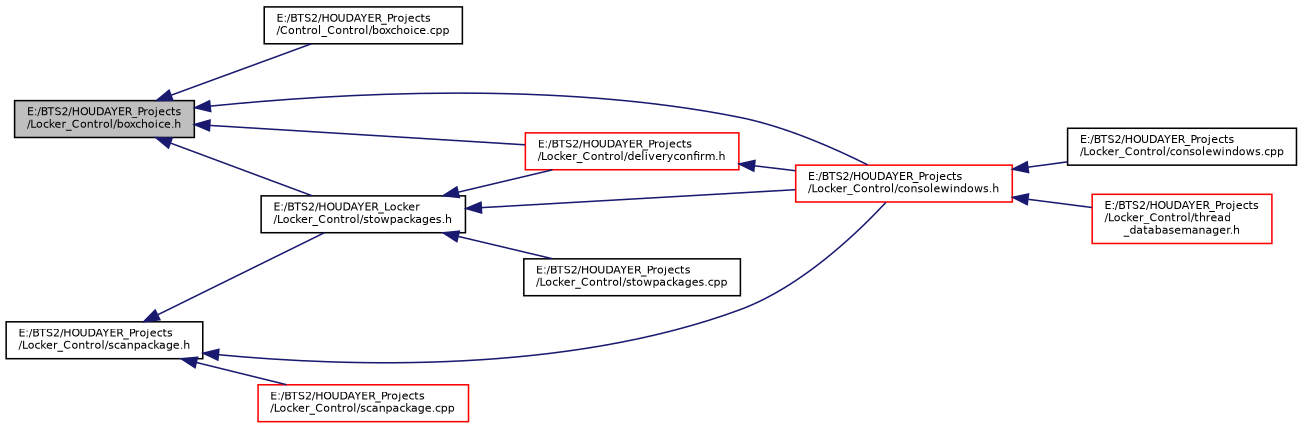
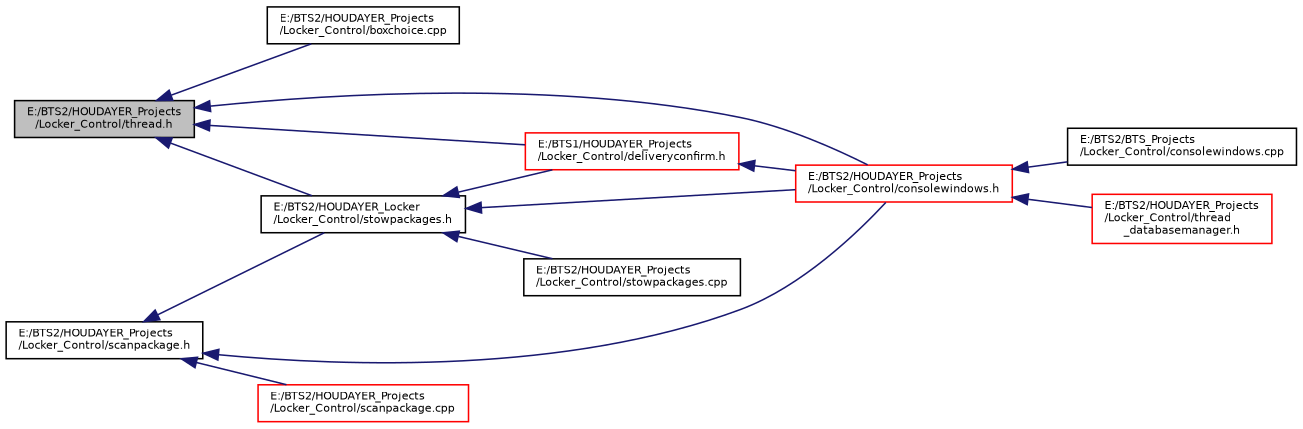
node "E:/BTS2/HOUDAYER_Projects /Control_Control/boxchoice.cpp": label "E:/BTS2/HOUDAYER_Projects /Control_Control/boxchoice.cpp" -> "E:/BTS2/HOUDAYER_Projects /Locker_Control/boxchoice.cpp"
node "E:/BTS2/HOUDAYER_Projects /Locker_Control/boxchoice.h": label "E:/BTS2/HOUDAYER_Projects /Locker_Control/boxchoice.h" -> "E:/BTS2/HOUDAYER_Projects /Locker_Control/thread.h"
node "E:/BTS2/HOUDAYER_Projects /Locker_Control/consolewindows.cpp": label "E:/BTS2/HOUDAYER_Projects /Locker_Control/consolewindows.cpp" -> "E:/BTS2/BTS_Projects /Locker_Control/consolewindows.cpp"
node "E:/BTS2/HOUDAYER_Projects /Locker_Control/deliveryconfirm.h": label "E:/BTS2/HOUDAYER_Projects /Locker_Control/deliveryconfirm.h" -> "E:/BTS1/HOUDAYER_Projects /Locker_Control/deliveryconfirm.h"
